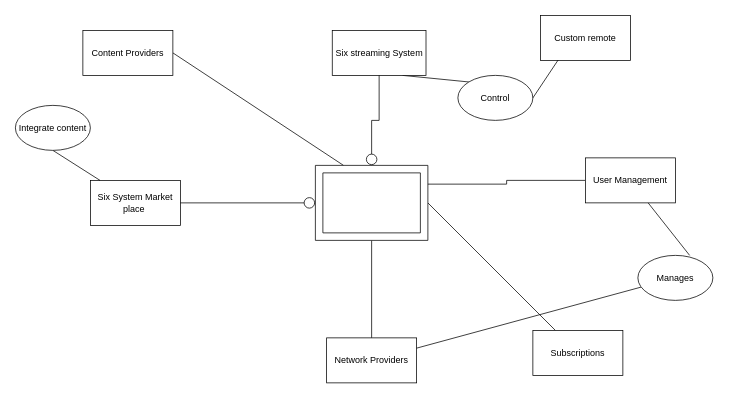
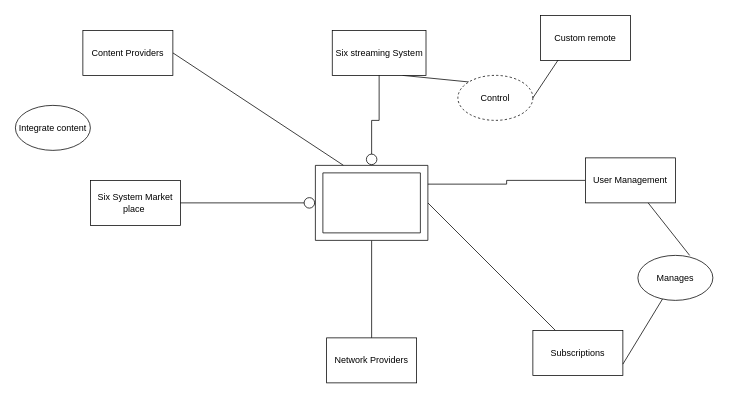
node "Control": style solid -> dashed
edge "Integrate content" -- "Six System Market place": removed
edge "Manages" -- "Network Providers": now "Manages" -- "Subscriptions"
